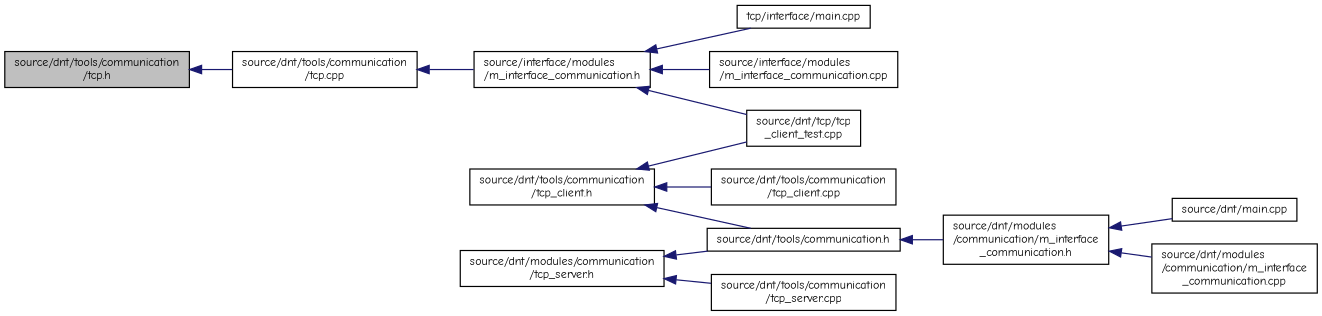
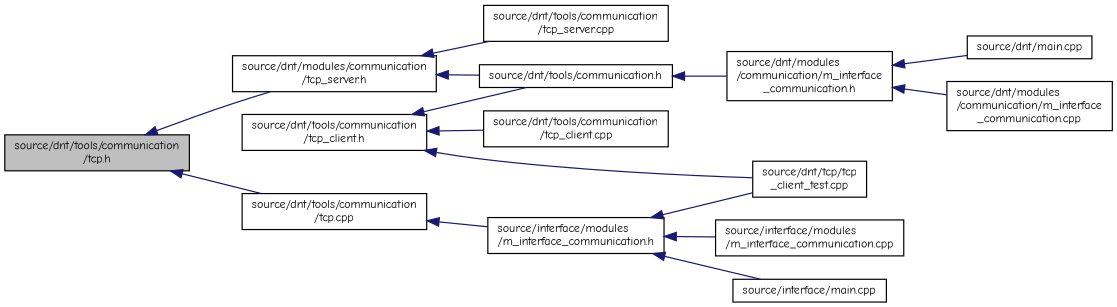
node "tcp/interface/main.cpp": label "tcp/interface/main.cpp" -> "source/interface/main.cpp"
edge "source/dnt/modules/communication /tcp_server.h" -> "source/dnt/tools/communication /tcp.h": added
